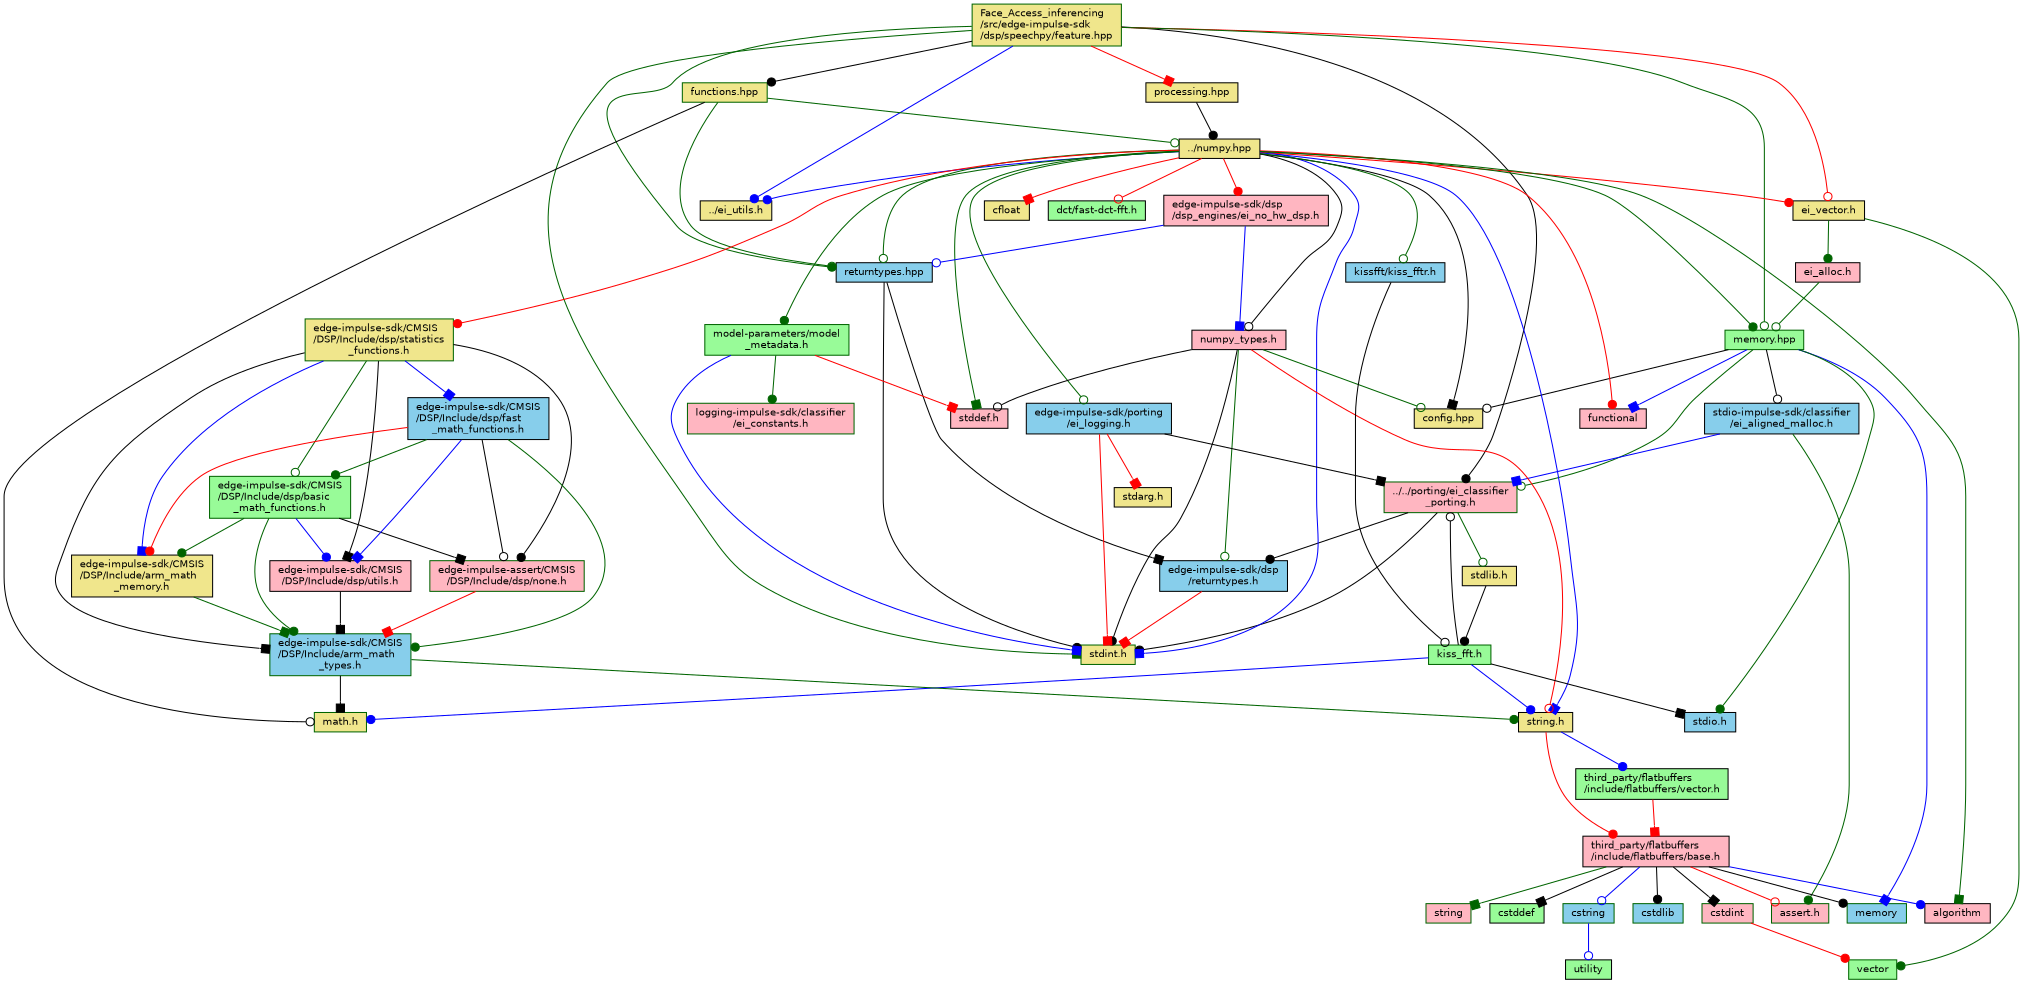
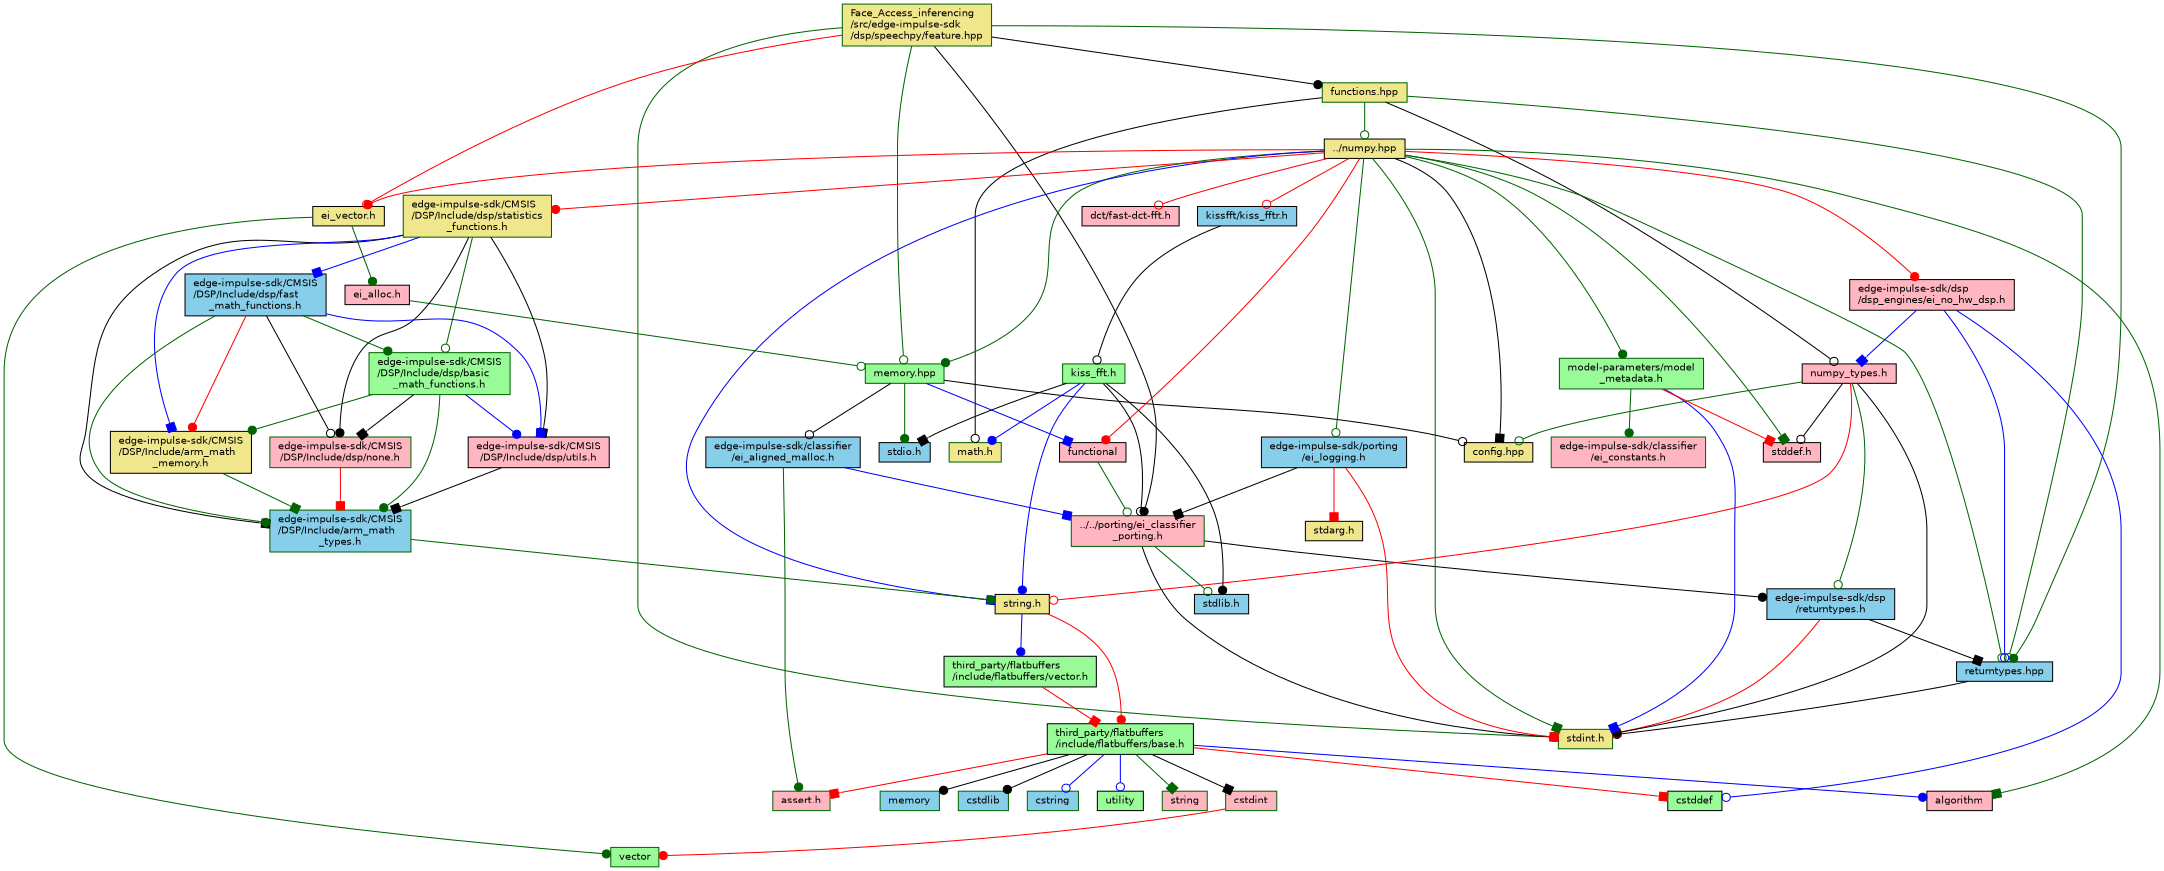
node "processing.hpp": removed
edge "../numpy.hpp" -> "kissfft/kiss_fftr.h": color darkgreen -> red
node "../ei_utils.h": removed
node "cfloat": removed
node "dct/fast-dct-fft.h": fillcolor palegreen -> lightpink
edge "../numpy.hpp" -> "numpy_types.h": now "functions.hpp" -> "numpy_types.h"
node "logging-impulse-sdk/classifier /ei_constants.h": label "logging-impulse-sdk/classifier /ei_constants.h" -> "edge-impulse-sdk/classifier /ei_constants.h"
node "stdio-impulse-sdk/classifier /ei_aligned_malloc.h": label "stdio-impulse-sdk/classifier /ei_aligned_malloc.h" -> "edge-impulse-sdk/classifier /ei_aligned_malloc.h"
edge "../numpy.hpp" -> "stdint.h": color blue -> darkgreen
edge "memory.hpp" -> "../../porting/ei_classifier _porting.h": now "functional" -> "../../porting/ei_classifier _porting.h"
edge "returntypes.hpp" -> "edge-impulse-sdk/dsp /returntypes.h": reversed
node "edge-impulse-assert/CMSIS /DSP/Include/dsp/none.h": label "edge-impulse-assert/CMSIS /DSP/Include/dsp/none.h" -> "edge-impulse-sdk/CMSIS /DSP/Include/dsp/none.h"
node "stdlib.h": fillcolor khaki -> skyblue
edge "memory.hpp" -> "memory": removed
edge "stdlib.h" -> "kiss_fft.h": reversed
edge "edge-impulse-sdk/dsp /dsp_engines/ei_no_hw_dsp.h" -> "cstddef": added
edge "edge-impulse-sdk/CMSIS /DSP/Include/arm_math _types.h" -> "math.h": removed
node "third_party/flatbuffers /include/flatbuffers/base.h": fillcolor lightpink -> palegreen
edge "third_party/flatbuffers /include/flatbuffers/base.h" -> "cstddef": color black -> red
edge "third_party/flatbuffers /include/flatbuffers/base.h" -> "assert.h": arrowhead odot -> box
edge "cstring" -> "utility": now "third_party/flatbuffers /include/flatbuffers/base.h" -> "utility"
